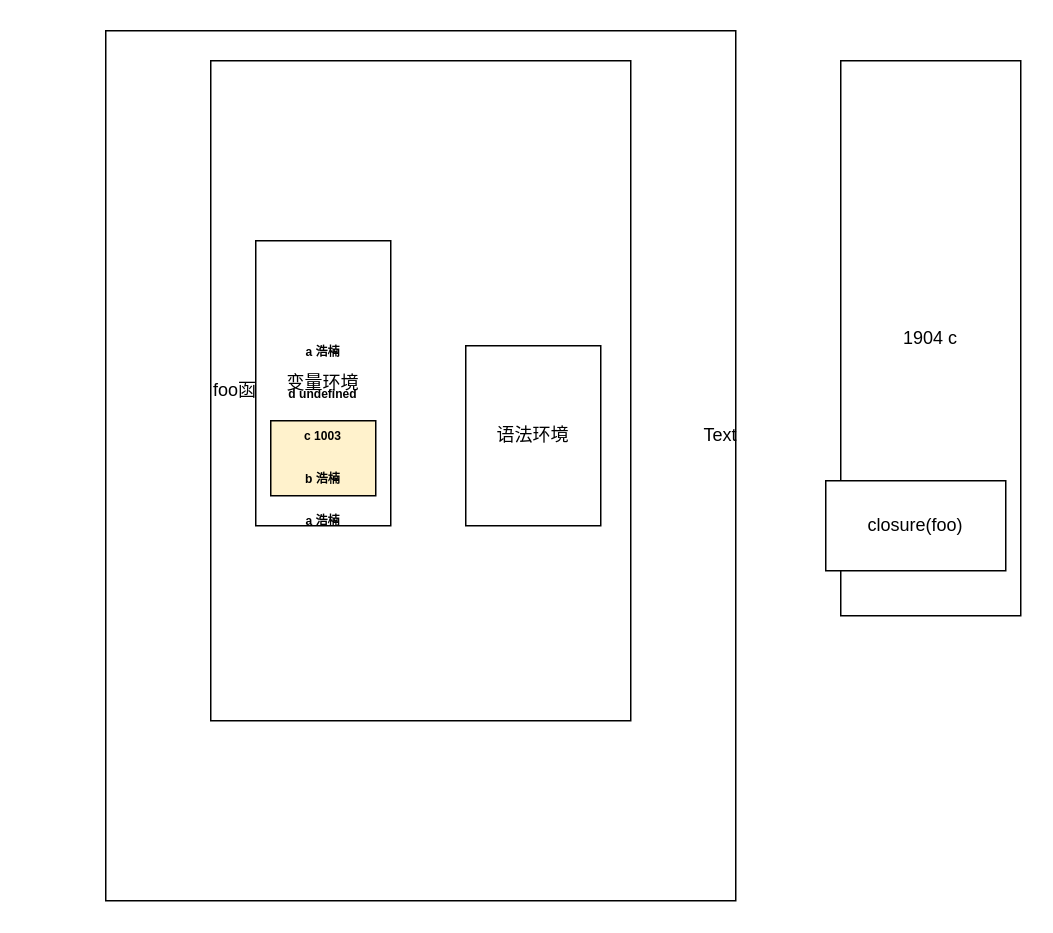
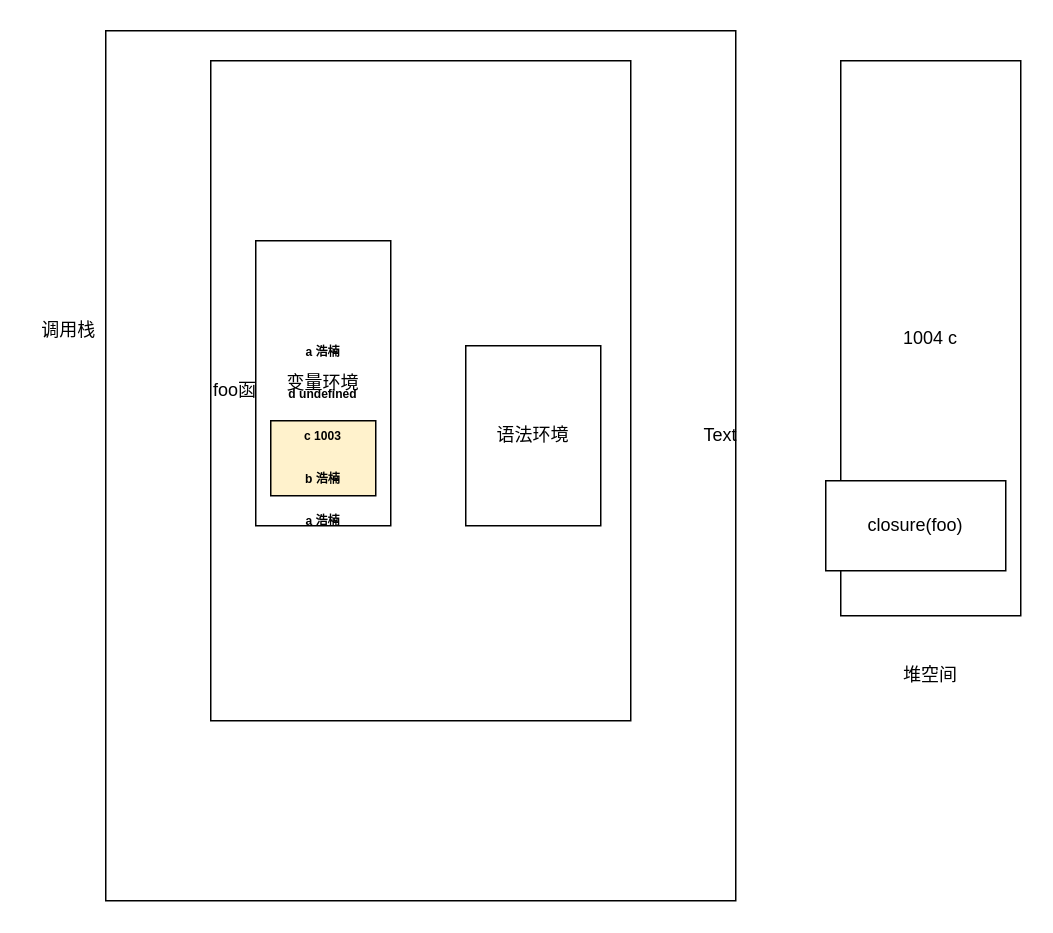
node "调用栈": added
node "1904 c": label "1904 c" -> "1004 c"
node "堆空间": added
